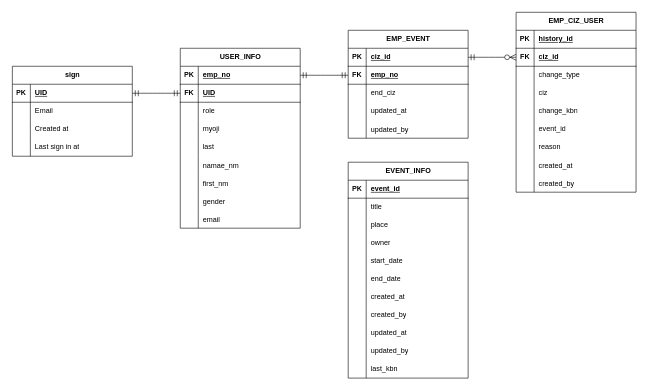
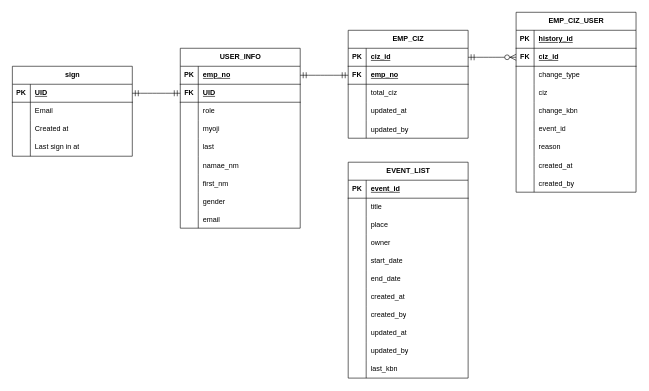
node "EMP_EVENT": label "EMP_EVENT" -> "EMP_CIZ"
node "end_ciz": label "end_ciz" -> "total_ciz"
node "EVENT_INFO": label "EVENT_INFO" -> "EVENT_LIST"
